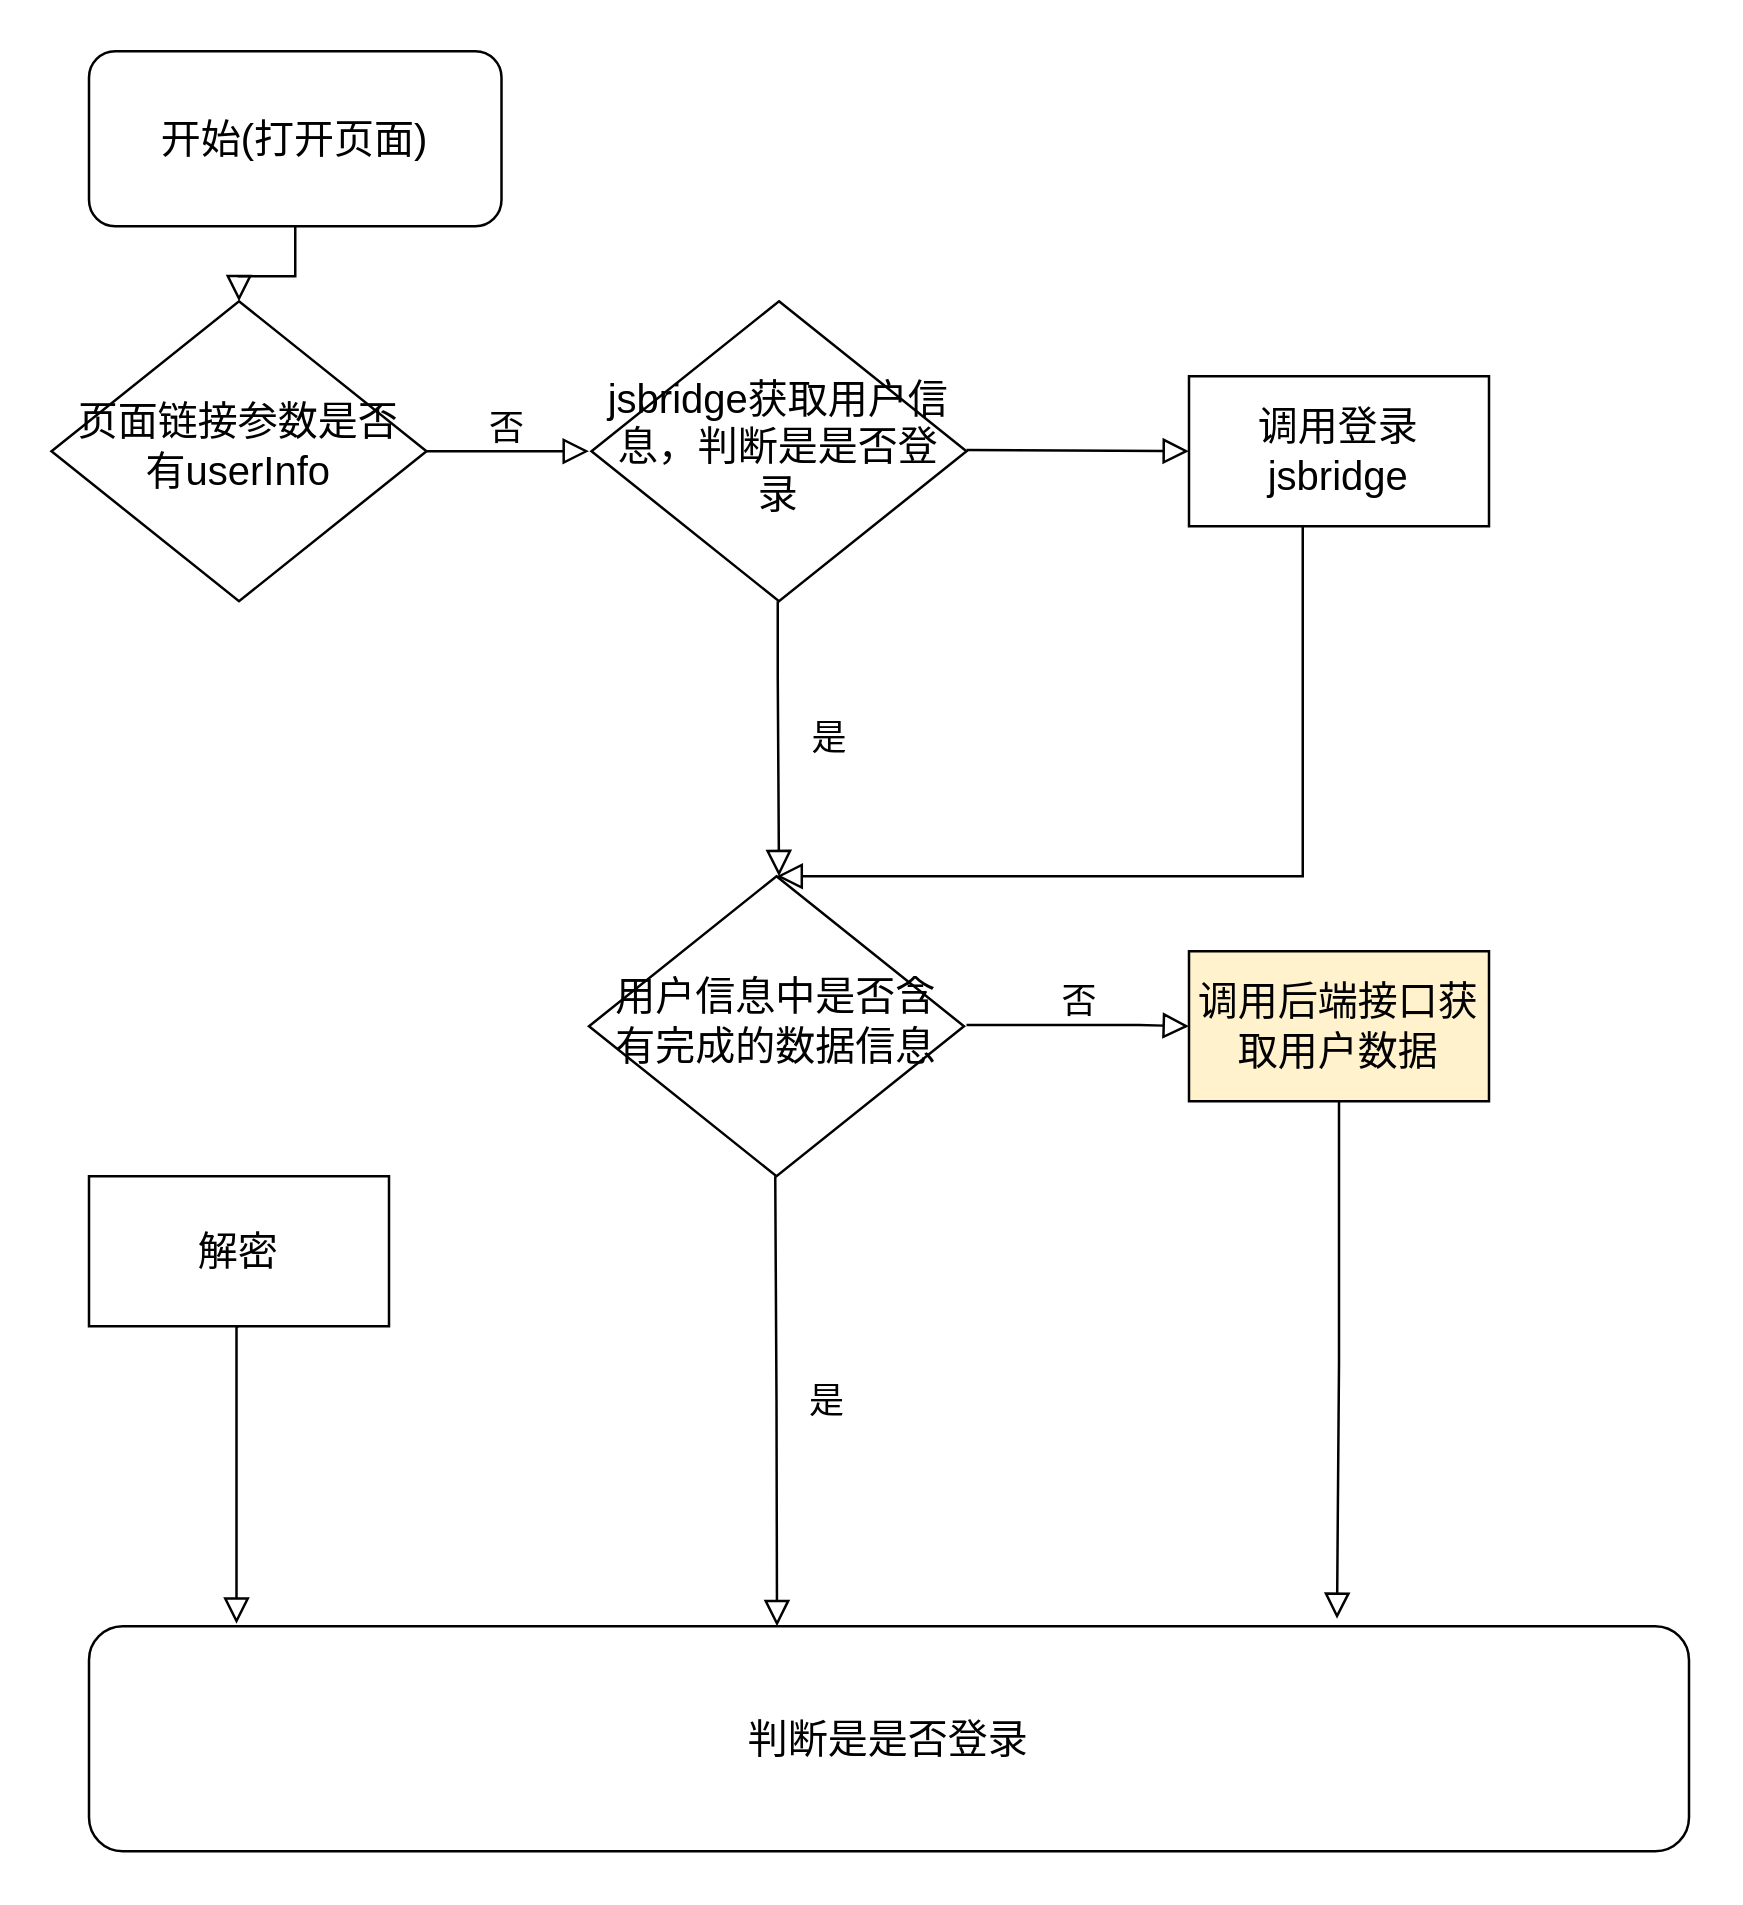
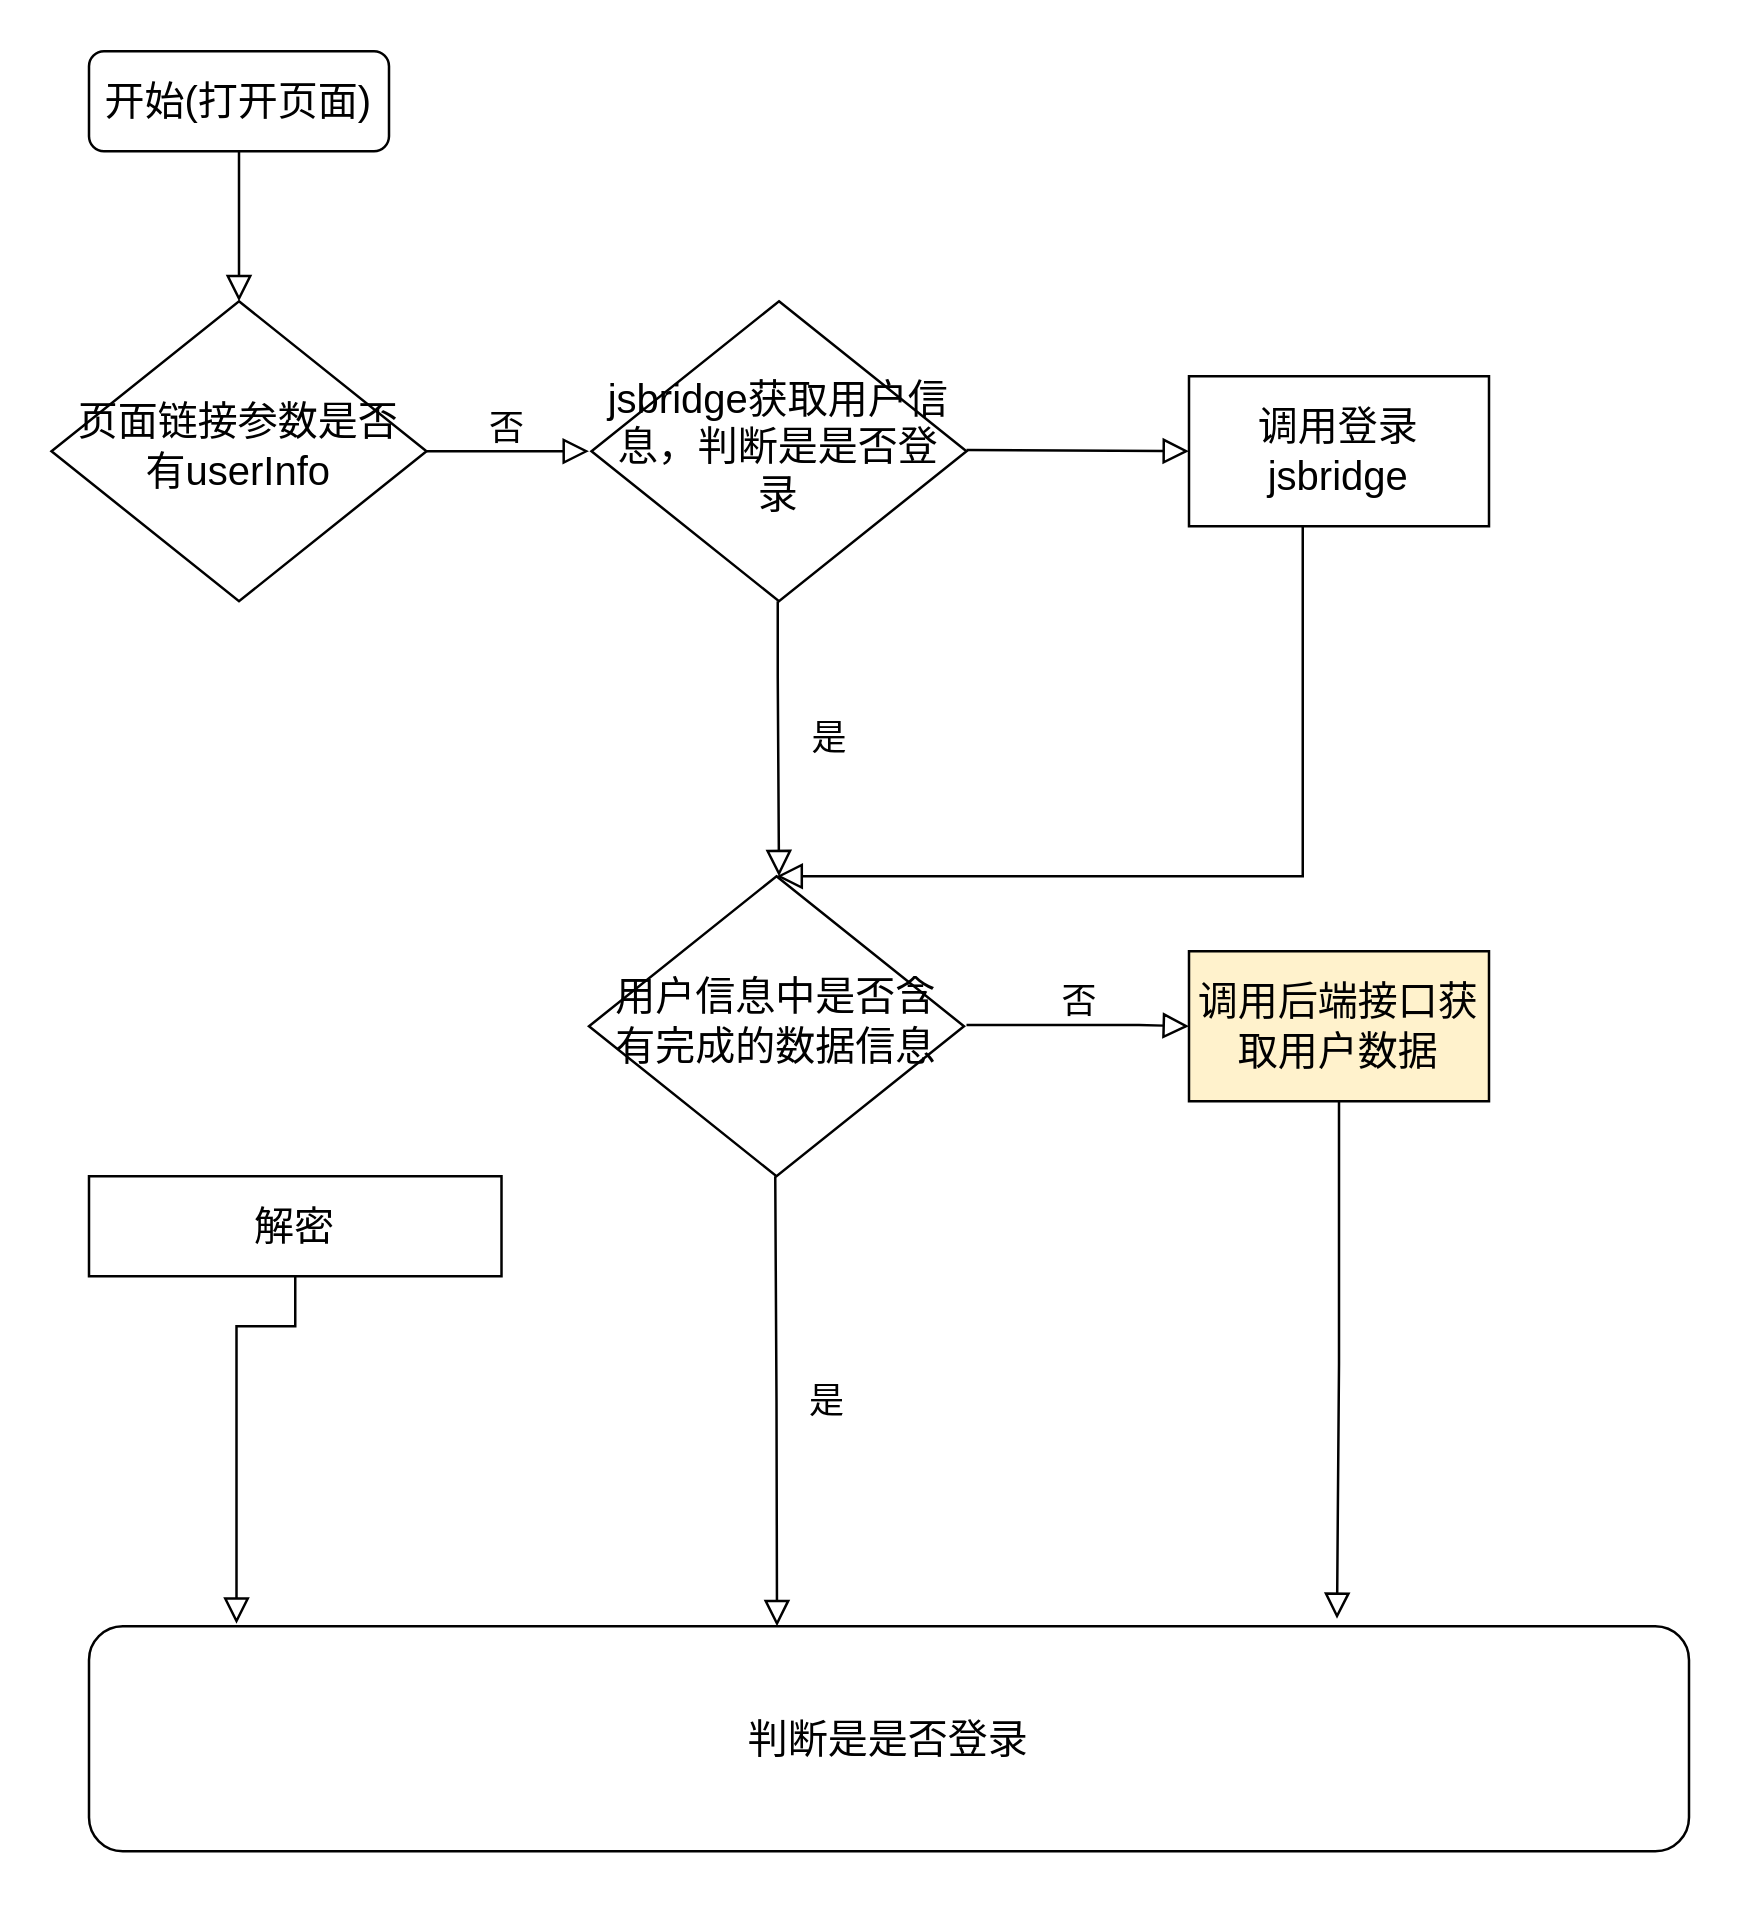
node "开始(打开页面)": size 413x175 -> 300x100
node "解密": size 300x150 -> 413x100
